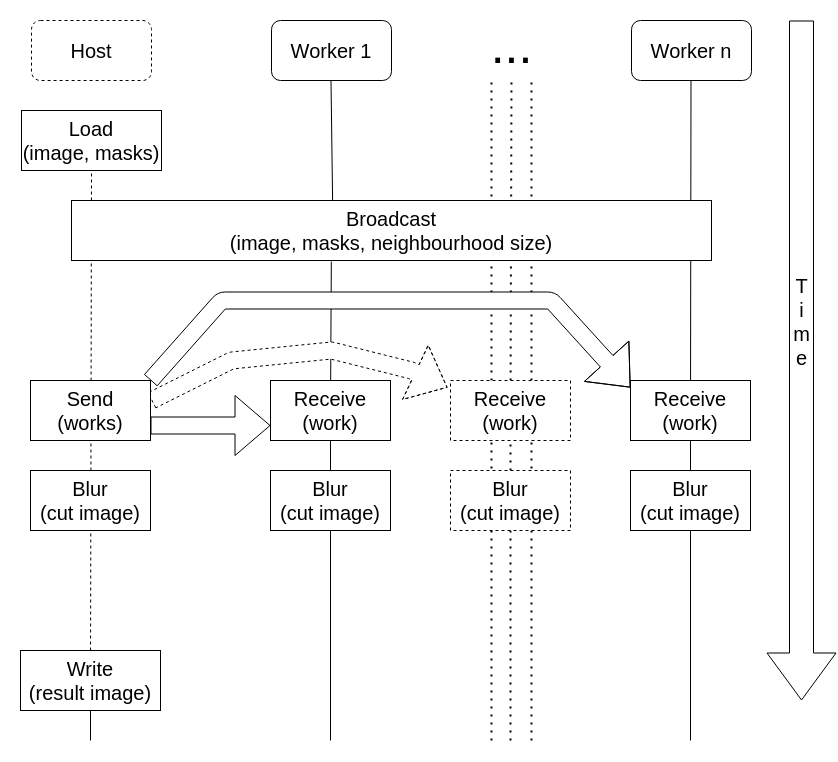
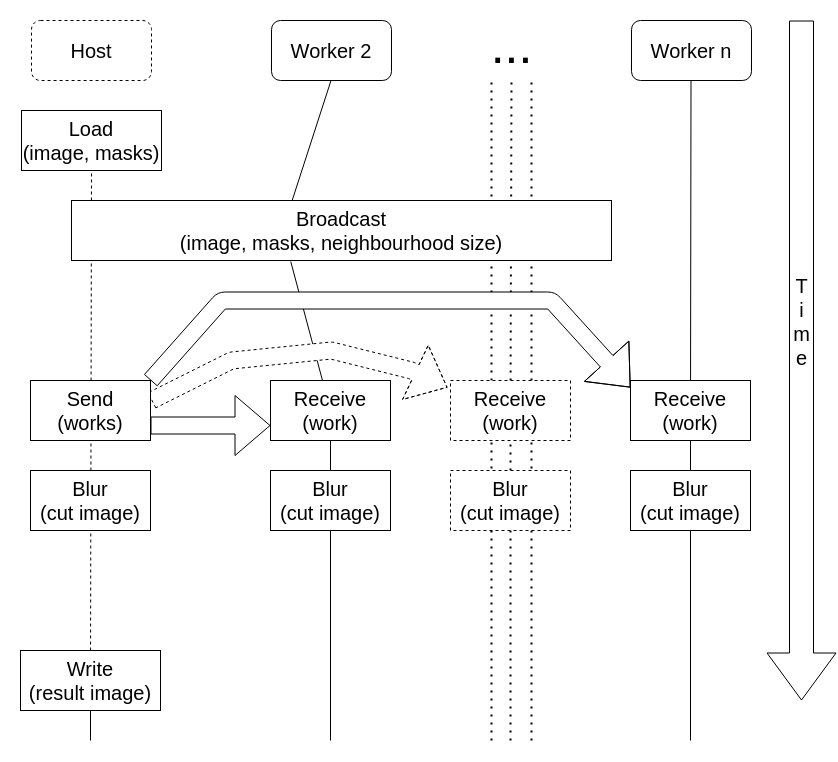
node "Worker 1": label "Worker 1" -> "Worker 2"
node "Broadcast (image, masks, neighbourhood size)": size 640x60 -> 540x60
